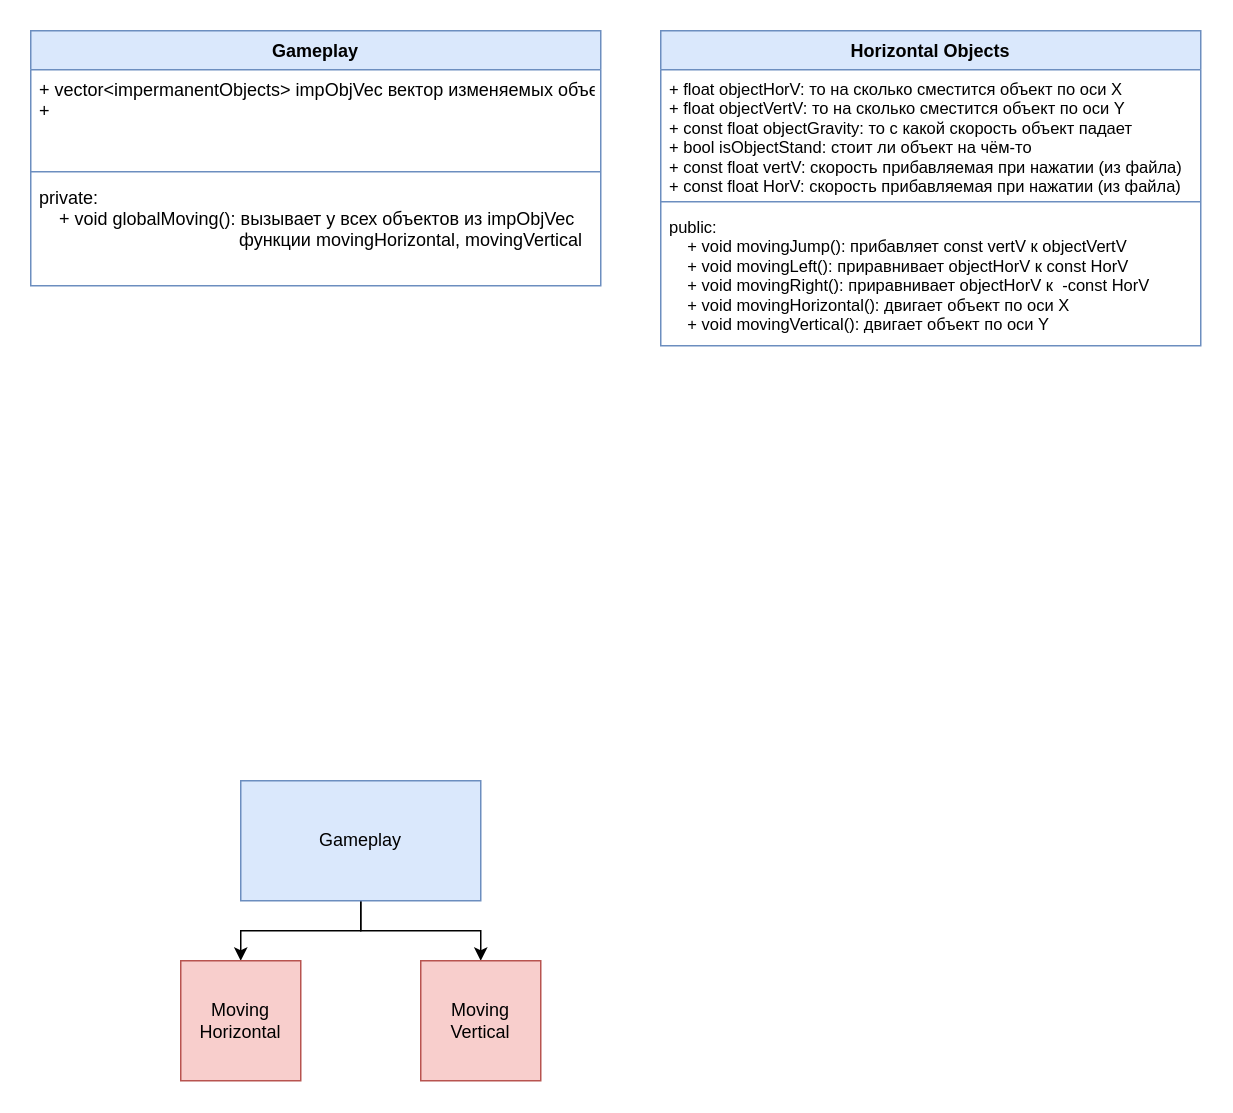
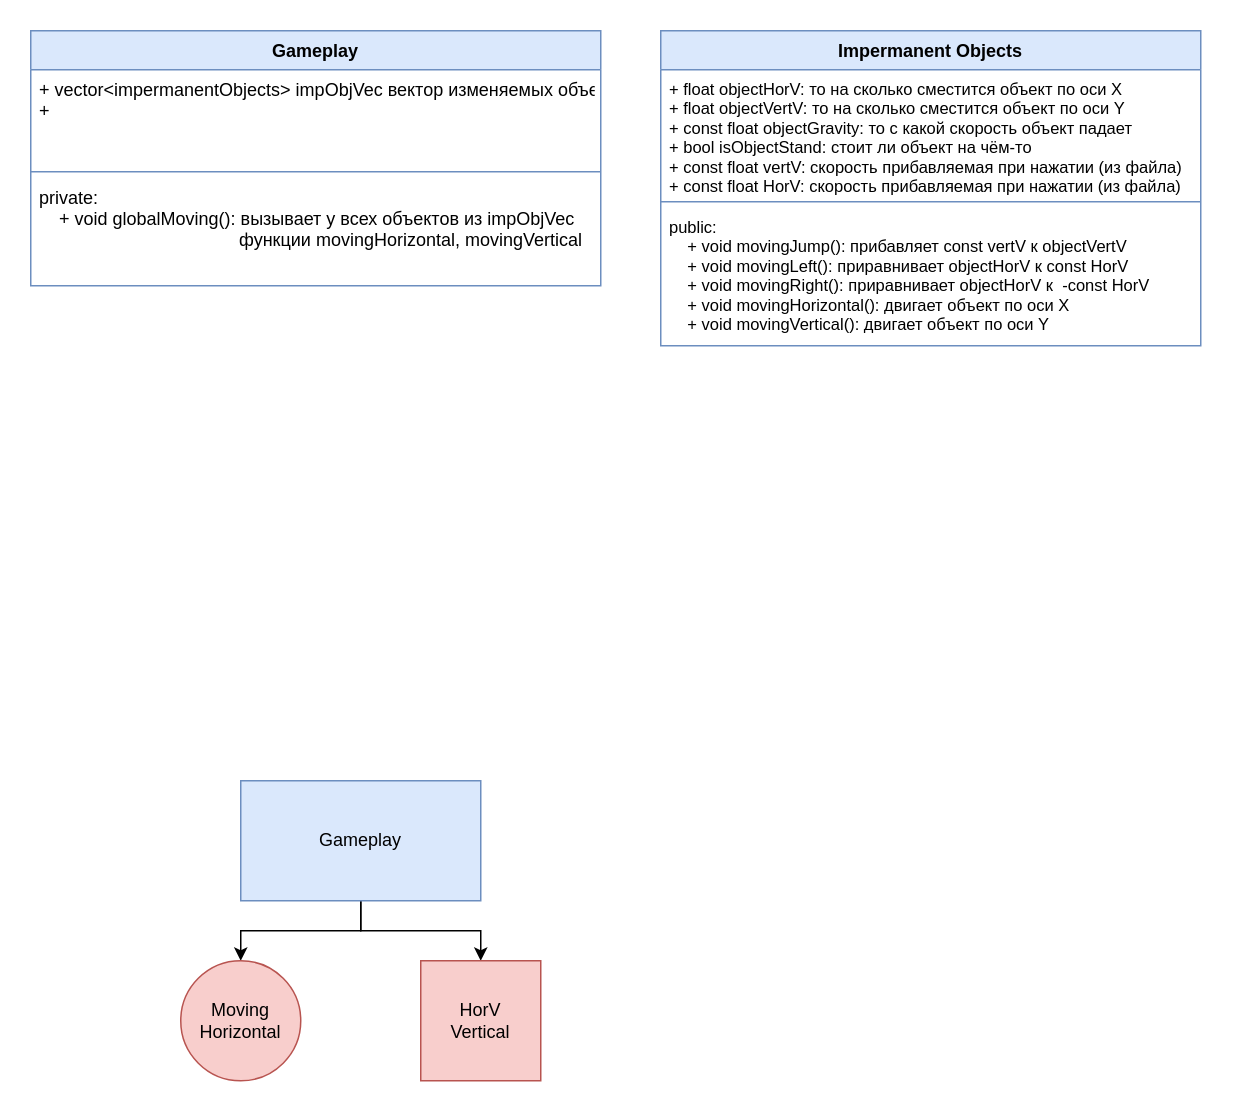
node "Horizontal Objects": label "Horizontal Objects" -> "Impermanent Objects"
node "Moving Horizontal": shape rectangle -> ellipse
node "Moving Vertical": label "Moving Vertical" -> "HorV Vertical"
